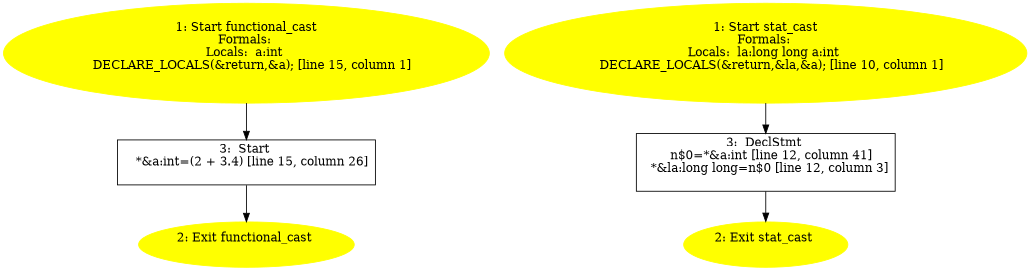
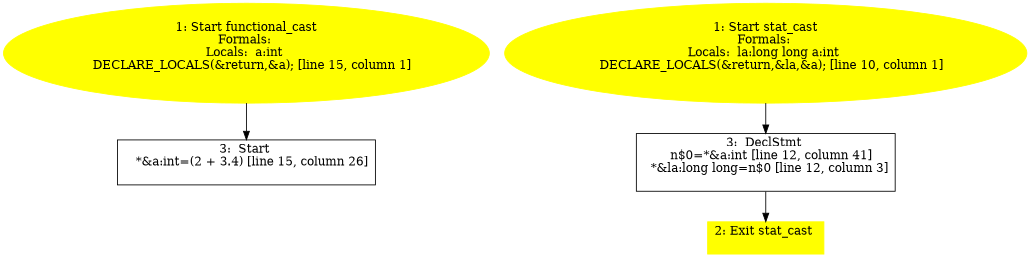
node "2: Exit functional_cast": removed
node "2: Exit stat_cast": shape ellipse -> box
